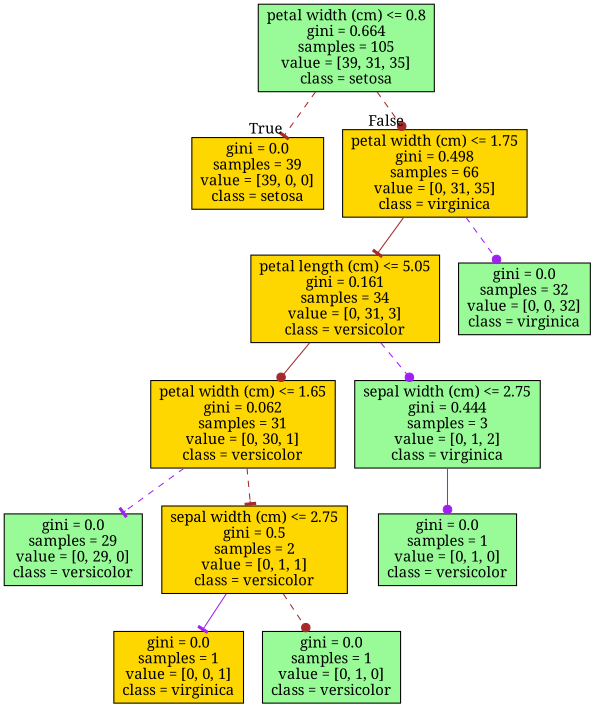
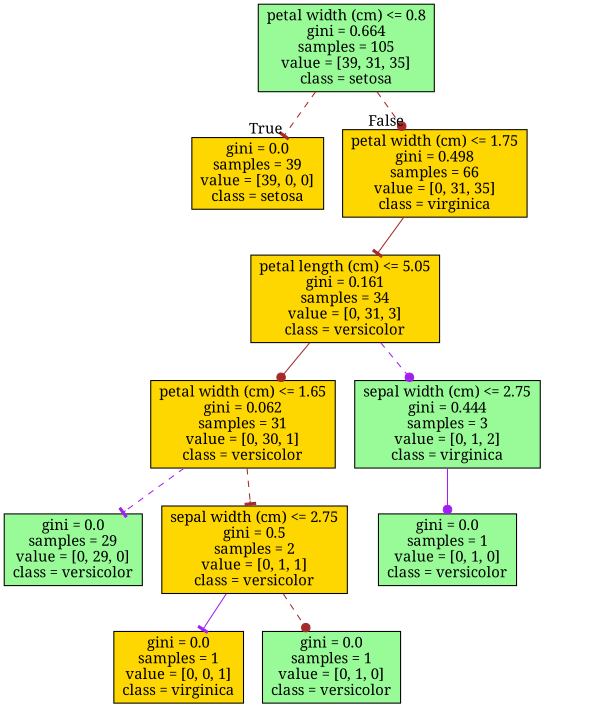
node "gini = 0.0 samples = 32 value = [0, 0, 32] class = virginica": removed
